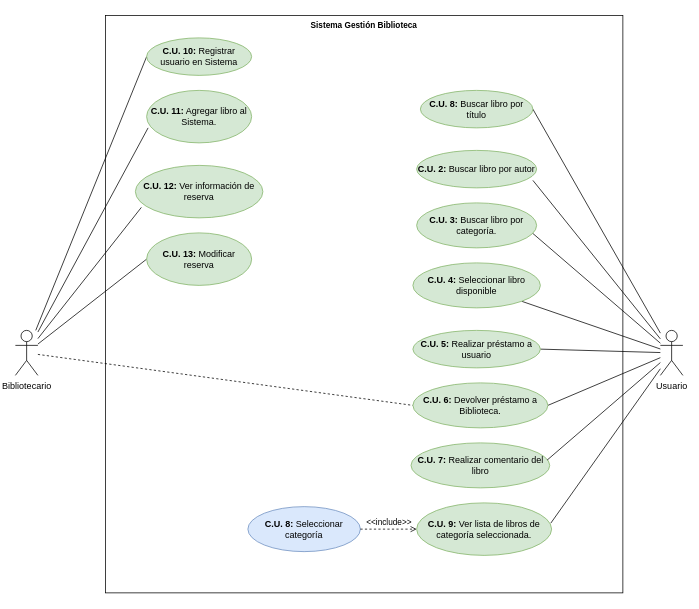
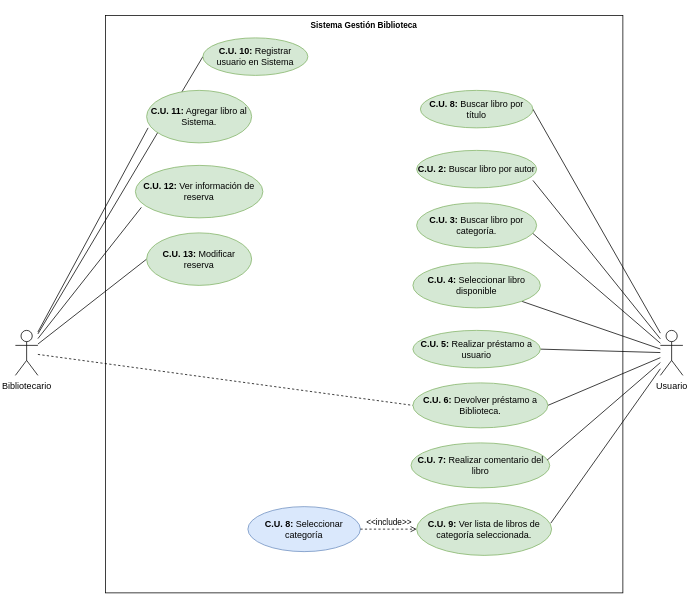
node "C.U. 10: Registrar usuario en Sistema": moved (199, 57) -> (255, 57)
